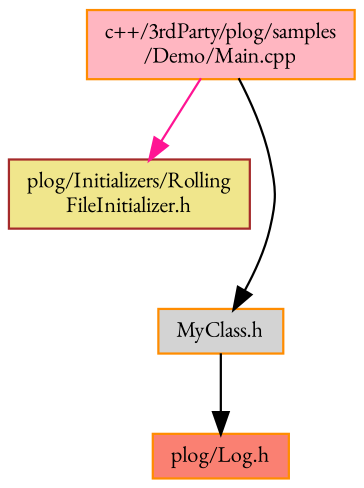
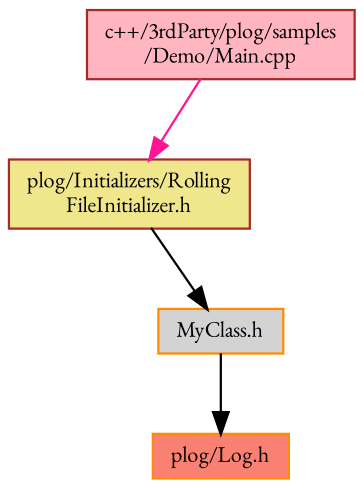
node "c++/3rdParty/plog/samples /Demo/Main.cpp": color darkorange -> brown
edge "c++/3rdParty/plog/samples /Demo/Main.cpp" -> "MyClass.h": now "plog/Initializers/Rolling FileInitializer.h" -> "MyClass.h"
